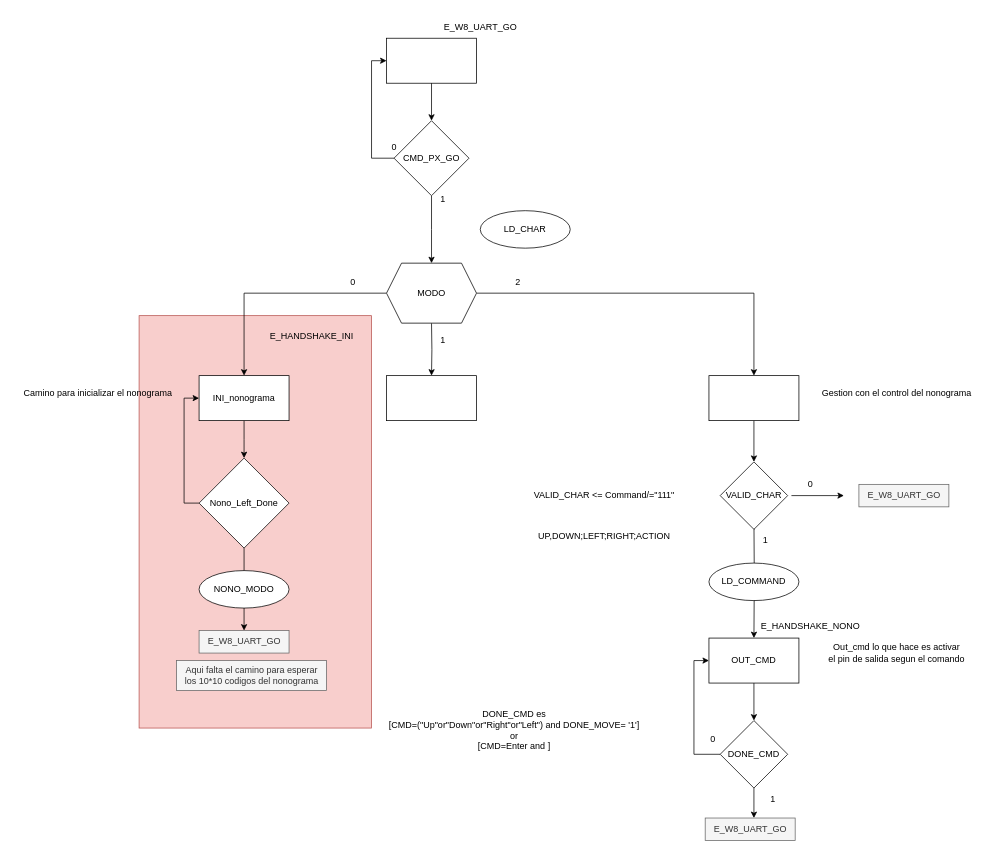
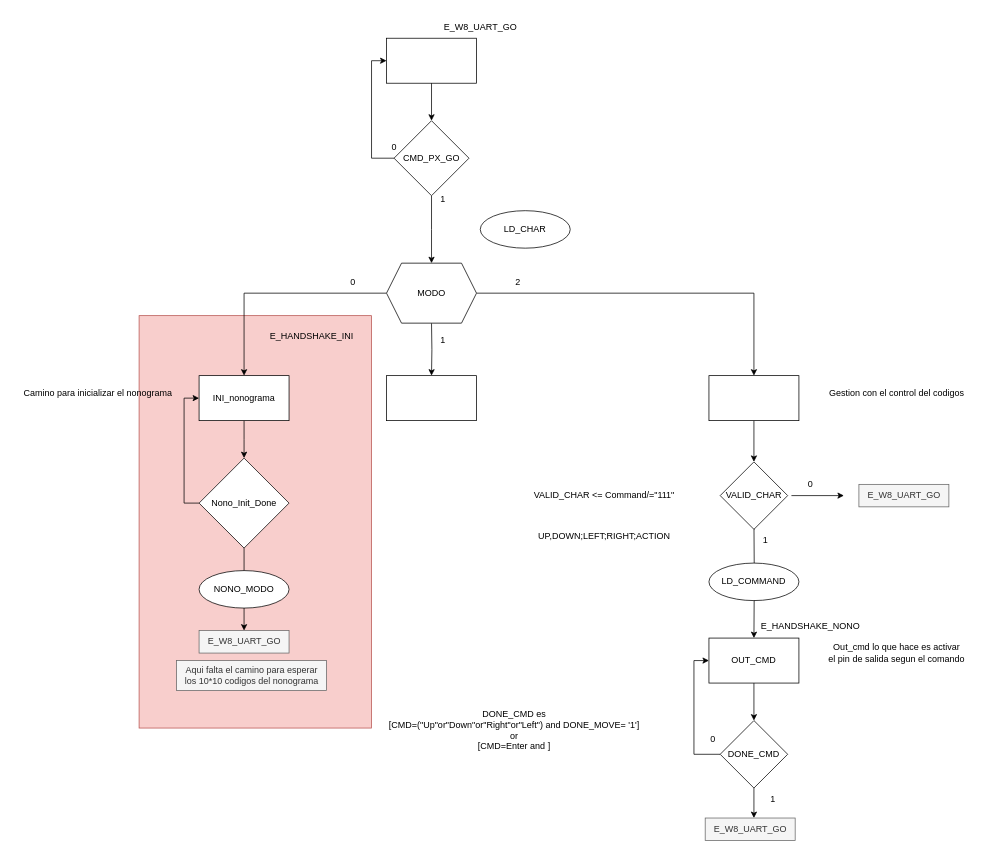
node "Gestion con el control del nonograma": label "Gestion con el control del nonograma" -> "Gestion con el control del codigos"
node "Nono_Left_Done": label "Nono_Left_Done" -> "Nono_Init_Done"
